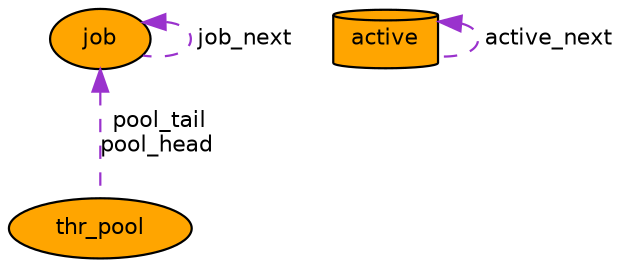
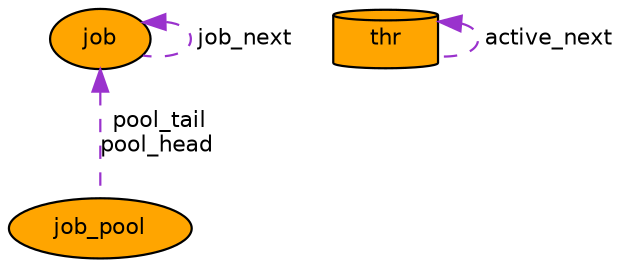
node "active": label "active" -> "thr"
node "thr_pool": label "thr_pool" -> "job_pool"
